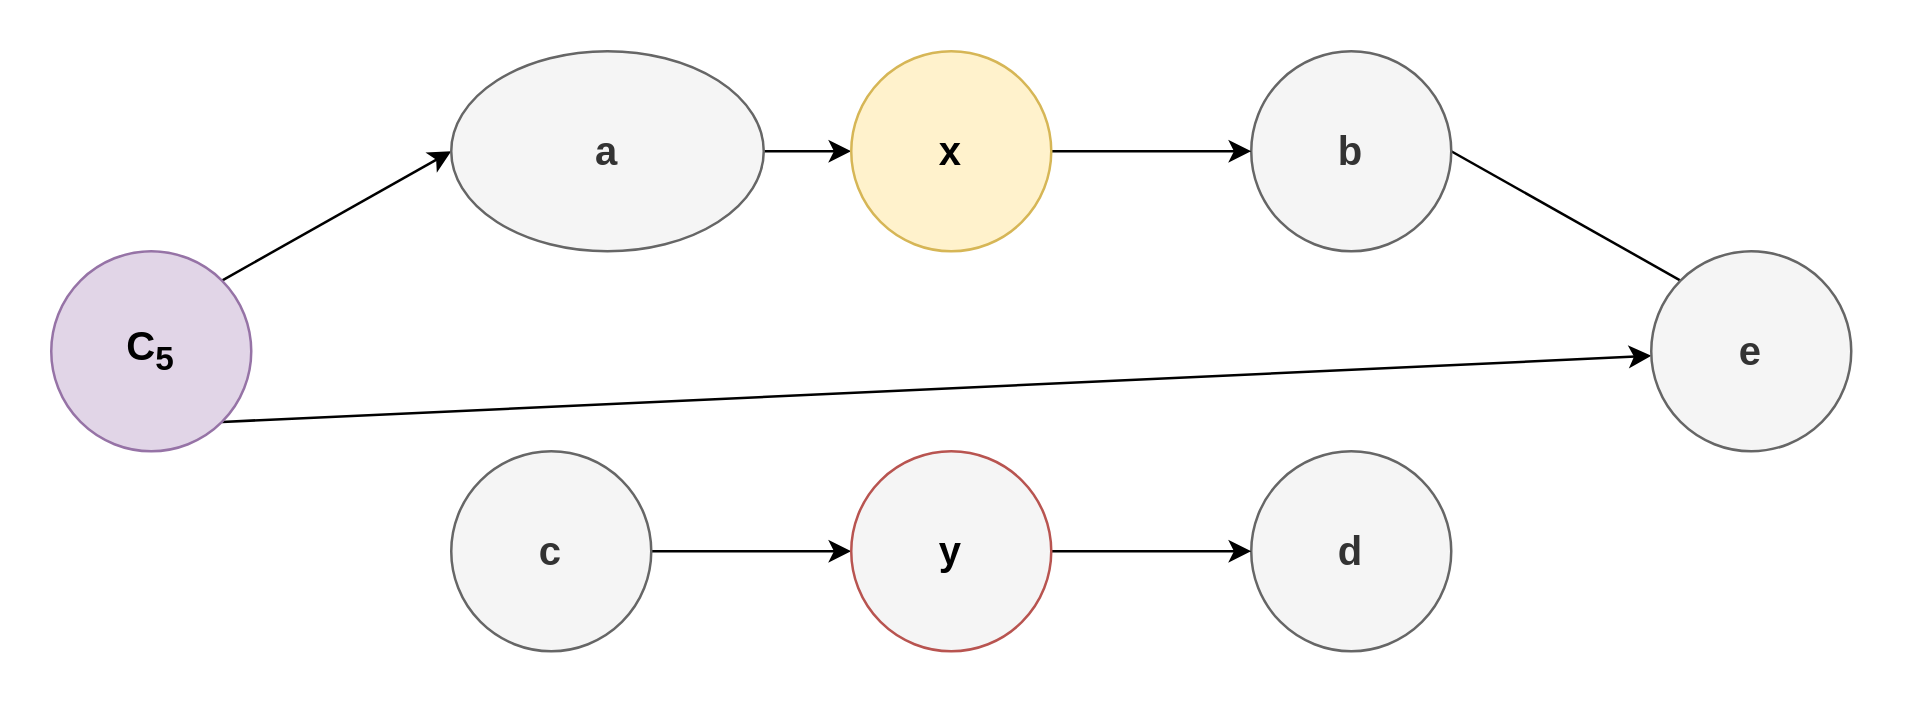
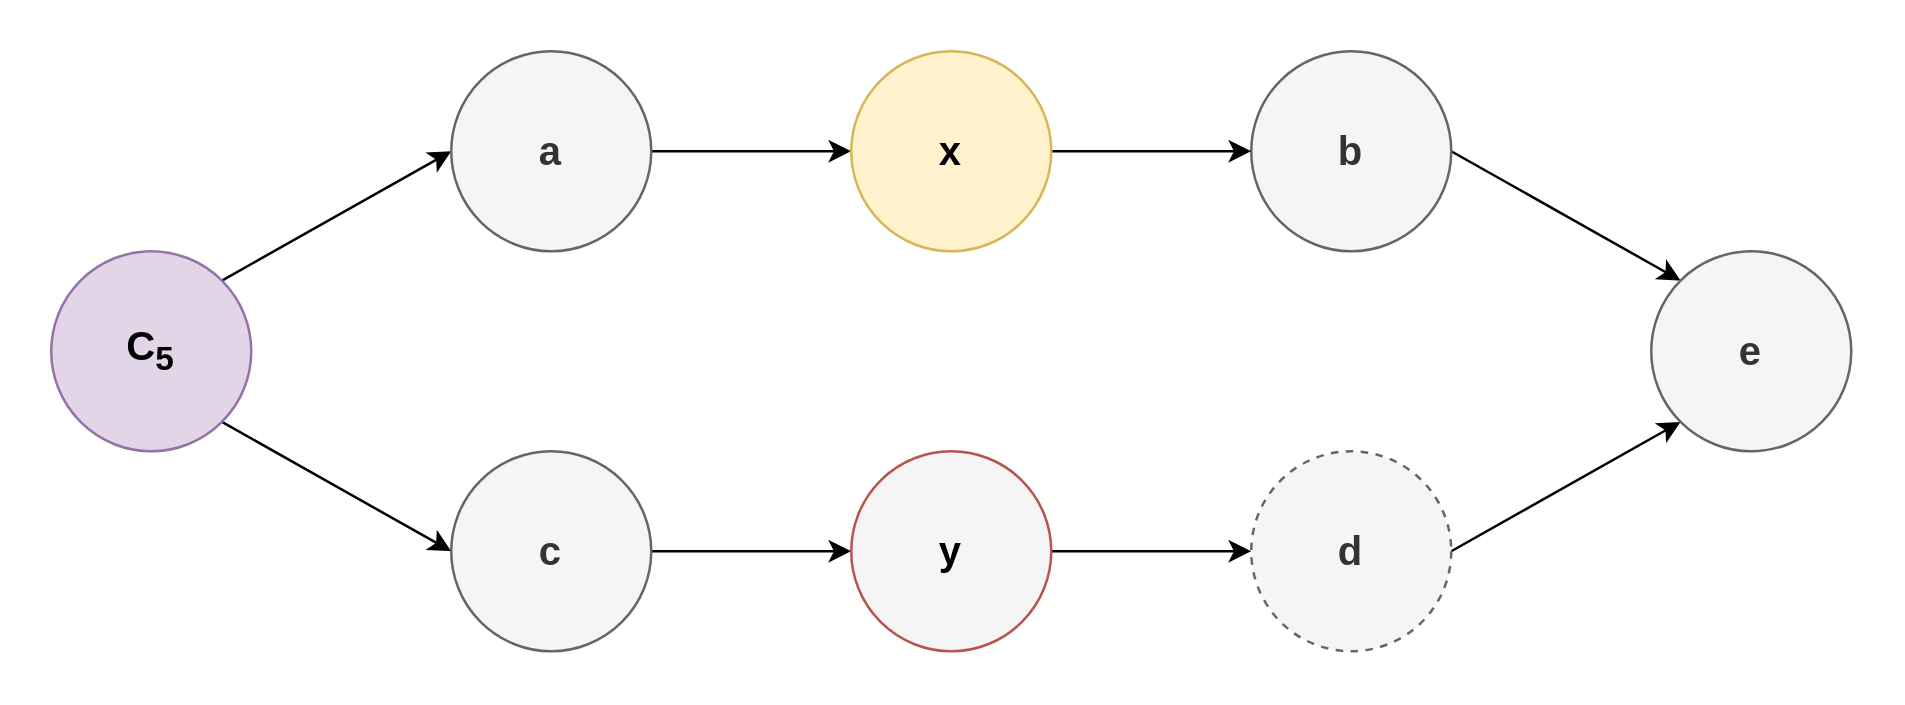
node "a": size 313x200 -> 200x200
edge "b" -- "e": arrowhead none -> classic
edge "C5" -> "e": now "C5" -> "c"
edge "d" -> "e": added
node "d": style solid -> dashed
